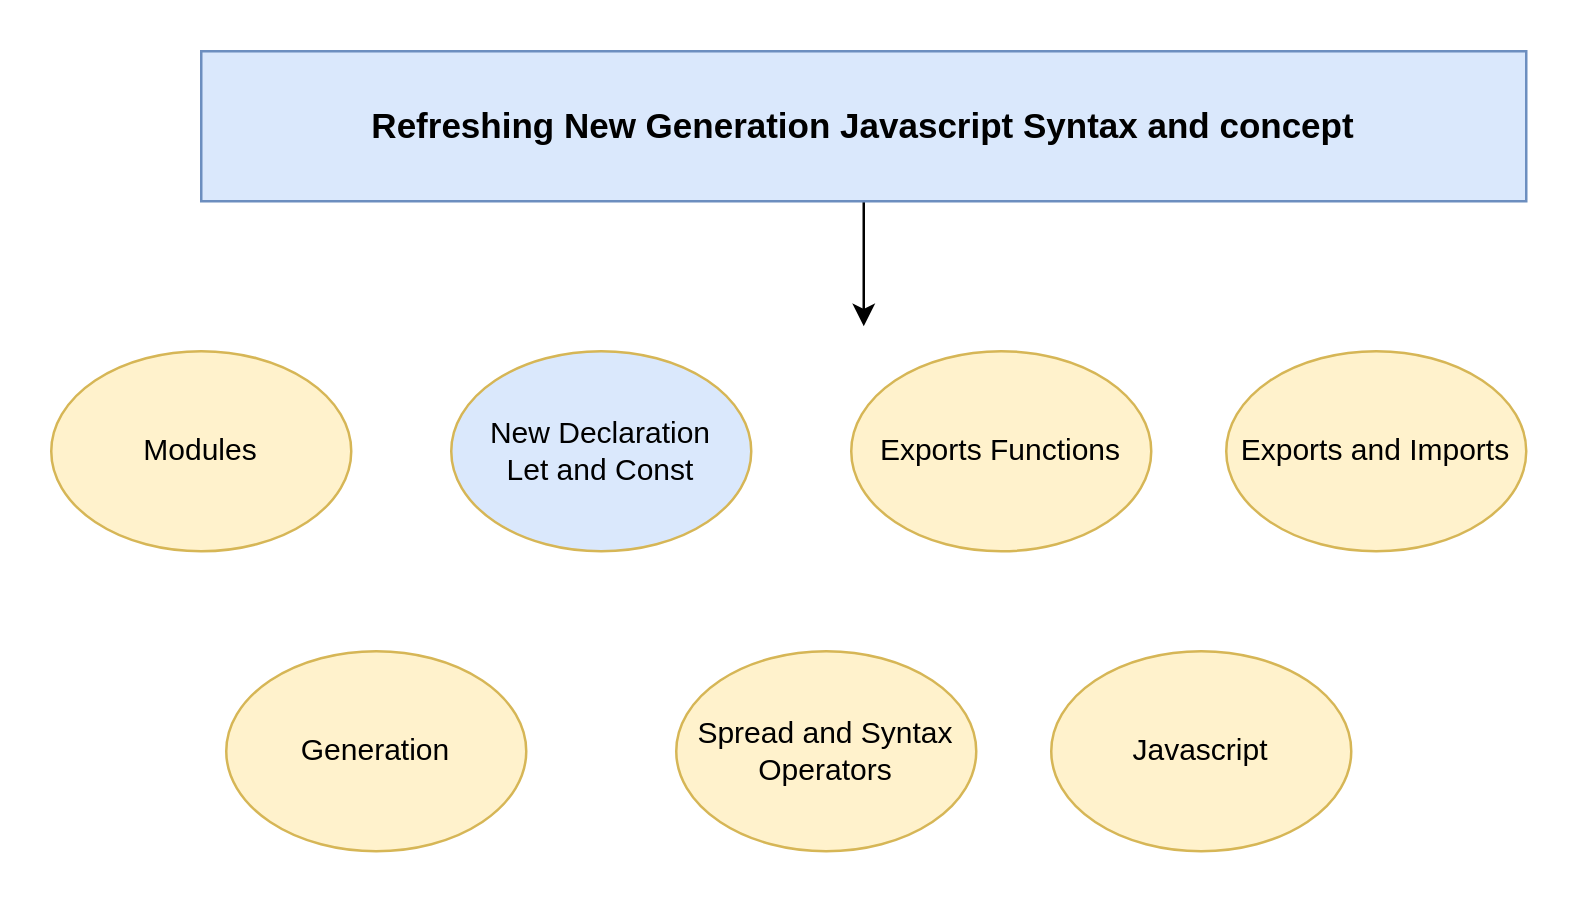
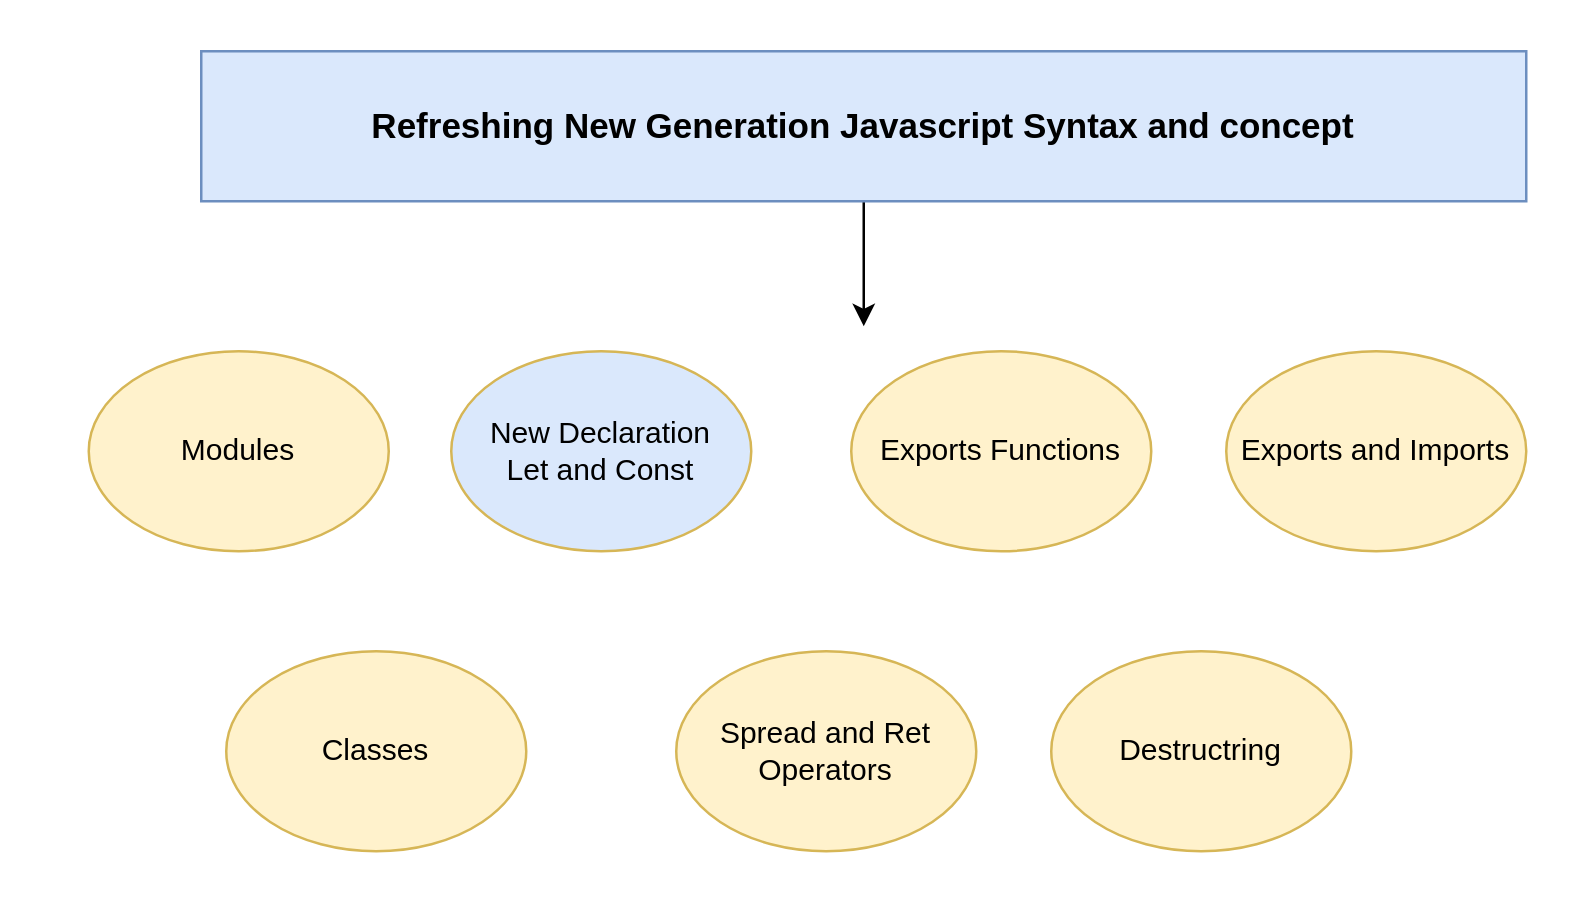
node "Modules": moved (201, 451) -> (239, 451)
node "Generation": label "Generation" -> "Classes"
node "Spread and Syntax Operators": label "Spread and Syntax Operators" -> "Spread and Ret Operators"
node "Javascript": label "Javascript" -> "Destructring"
